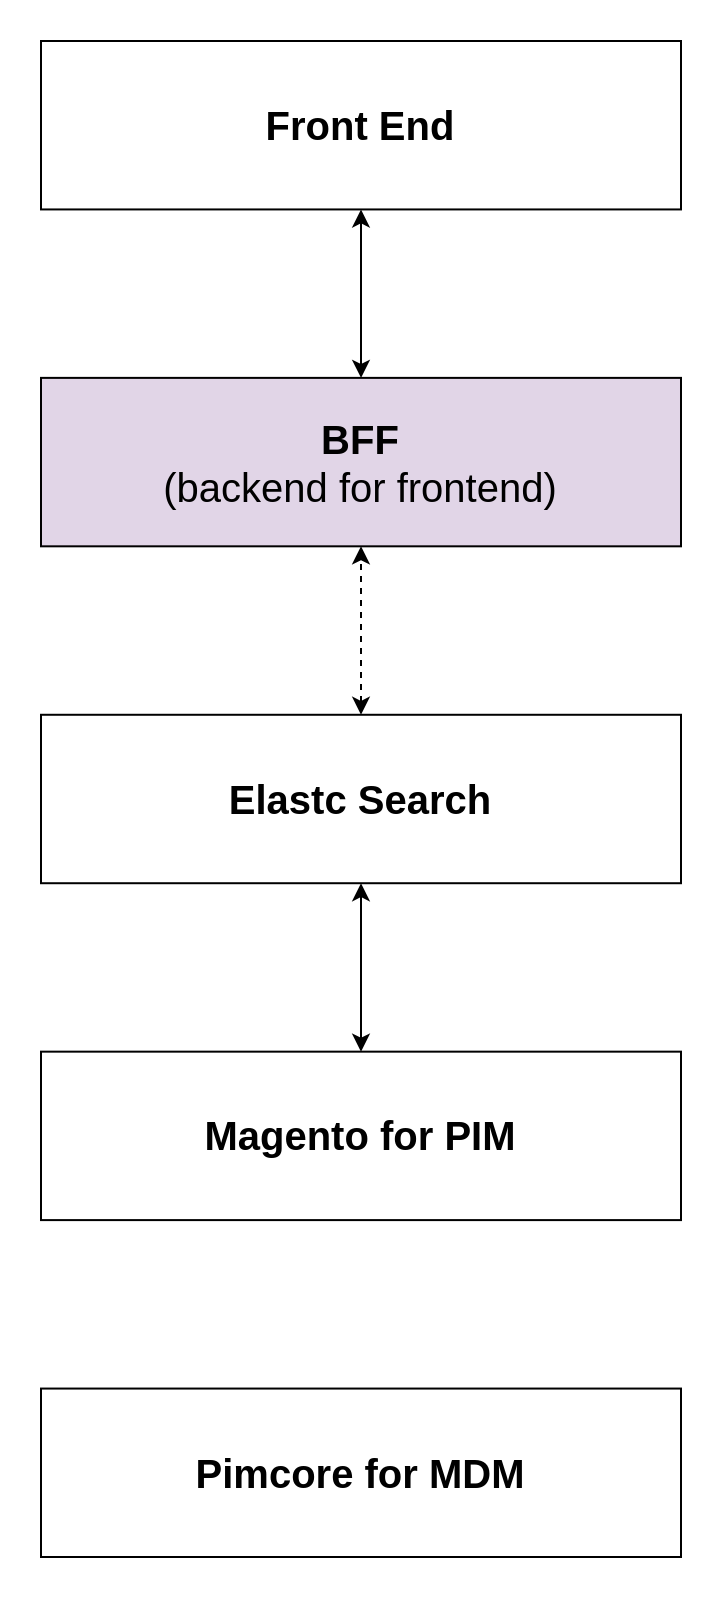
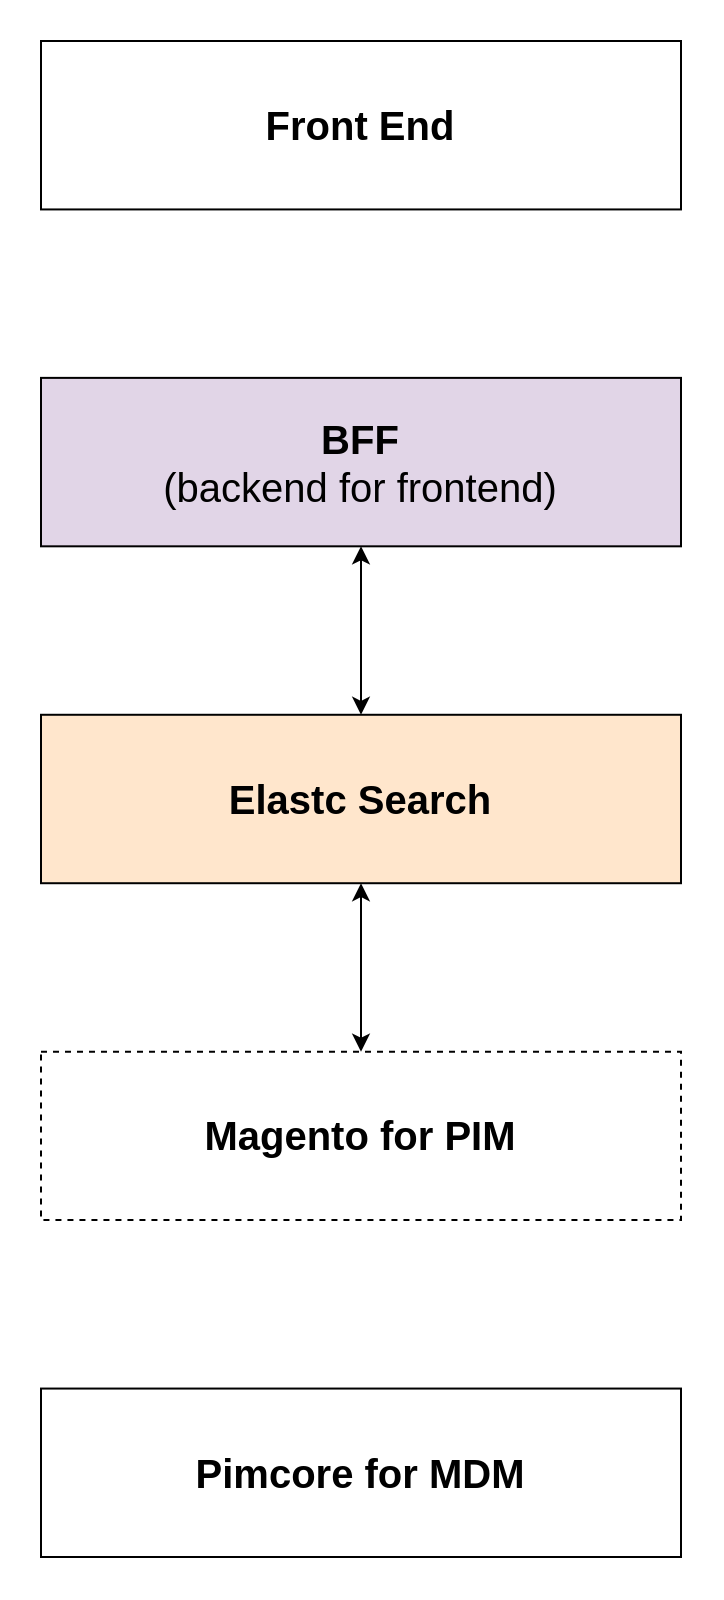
edge "Front End" -- "BFF (backend for frontend)": removed
edge "BFF (backend for frontend)" -- "Elastc Search": style dashed -> solid
node "Elastc Search": fillcolor #ffffff -> #ffe6cc
node "Magento for PIM": style solid -> dashed
